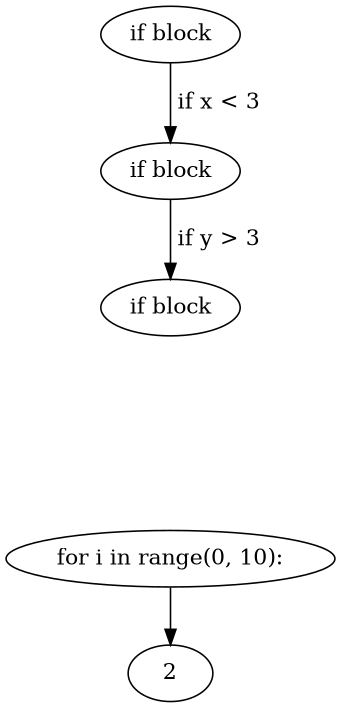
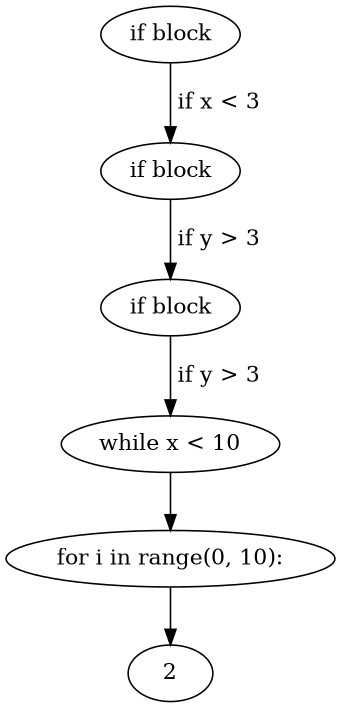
node "while x < 10": added
